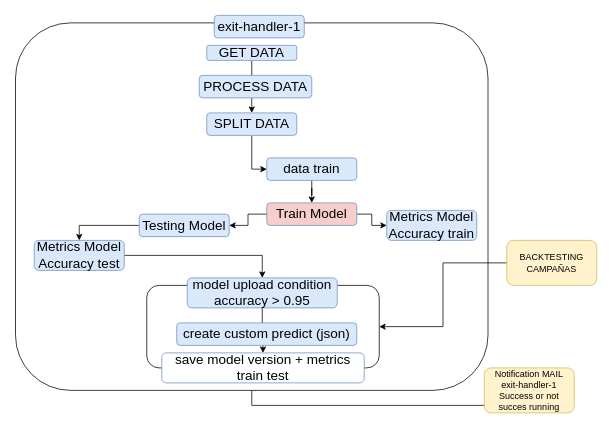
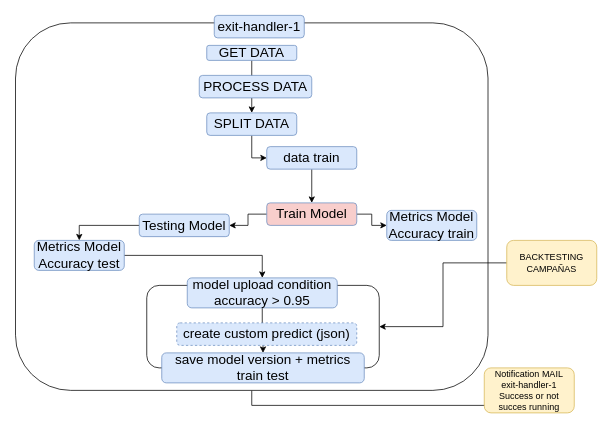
node "data train": moved (312, 169) -> (312, 158)
node "create custom predict (json)": style solid -> dashed
node "save model version + metrics train test": fillcolor #ffffff -> #dae8fc
